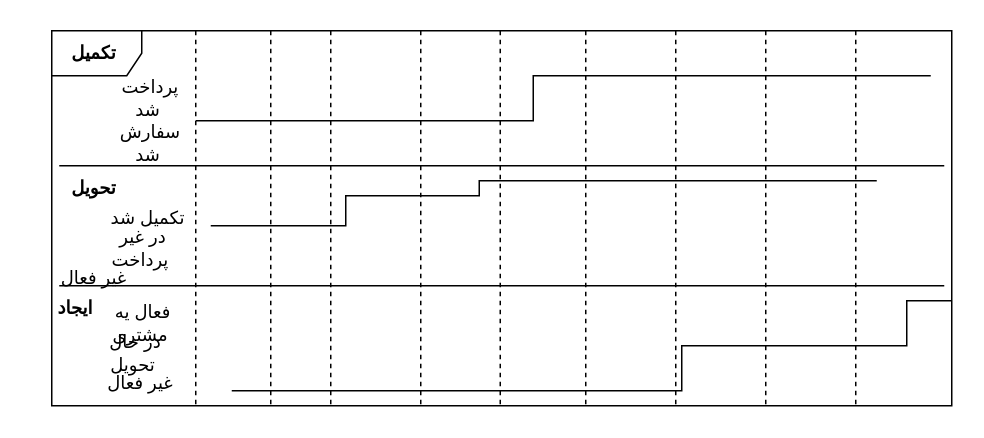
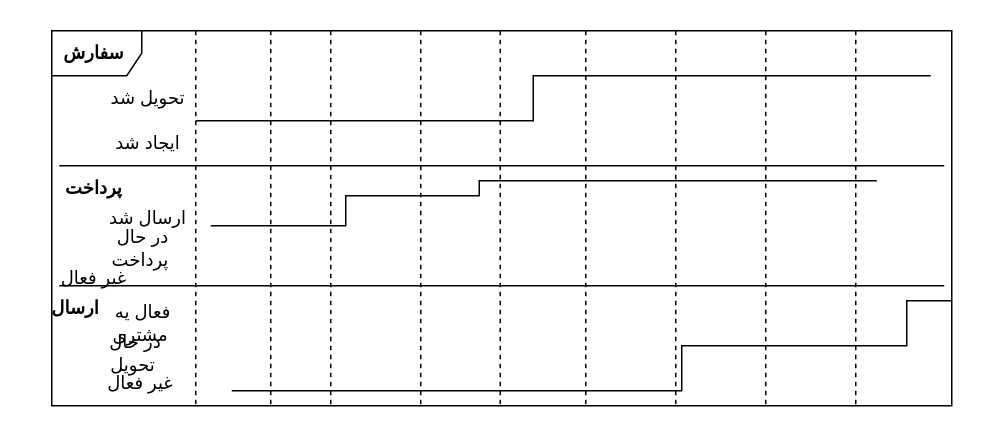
node "تکمیل": label "تکمیل" -> "سفارش"
node "پرداخت شد": label "پرداخت شد" -> "تحویل شد"
node "سفارش شد": label "سفارش شد" -> "ایجاد شد"
node "تحویل": label "تحویل" -> "پرداخت"
node "تکمیل شد": label "تکمیل شد" -> "ارسال شد"
node "در غیر پرداخت": label "در غیر پرداخت" -> "در حال پرداخت"
node "ایجاد": label "ایجاد" -> "ارسال"
